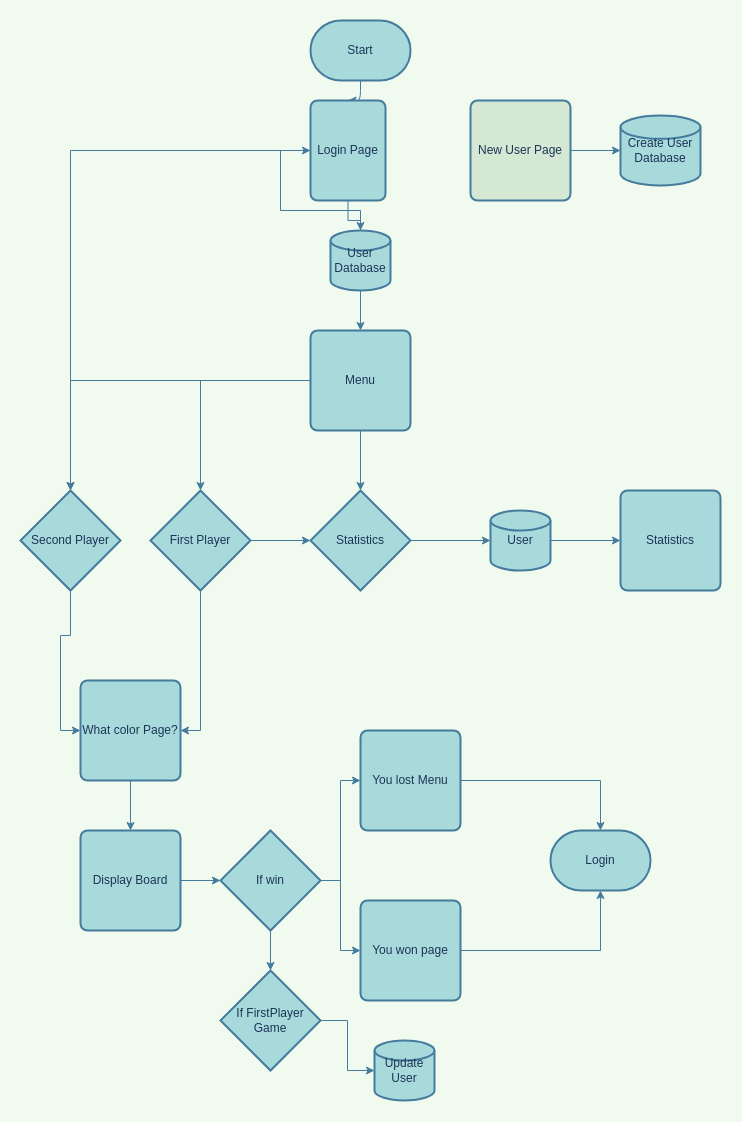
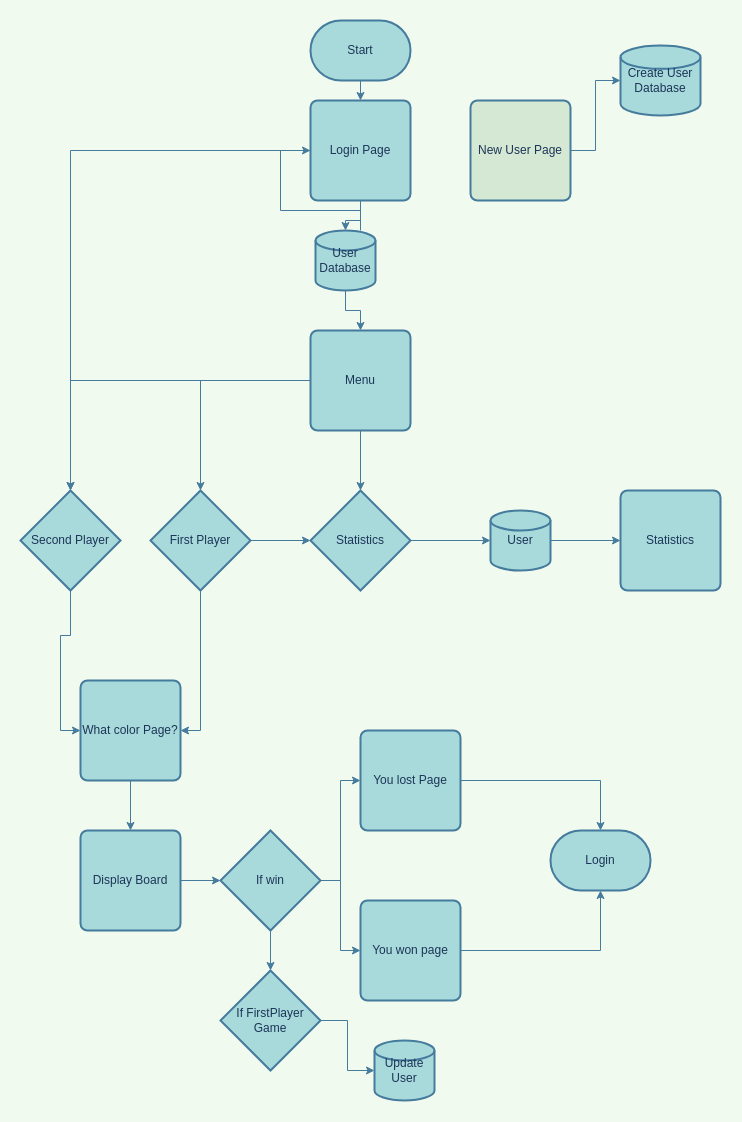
node "Login Page": size 75x100 -> 100x100
node "Create User Database": moved (661, 151) -> (661, 81)
node "User Database": moved (361, 261) -> (346, 261)
node "You lost Menu": label "You lost Menu" -> "You lost Page"
